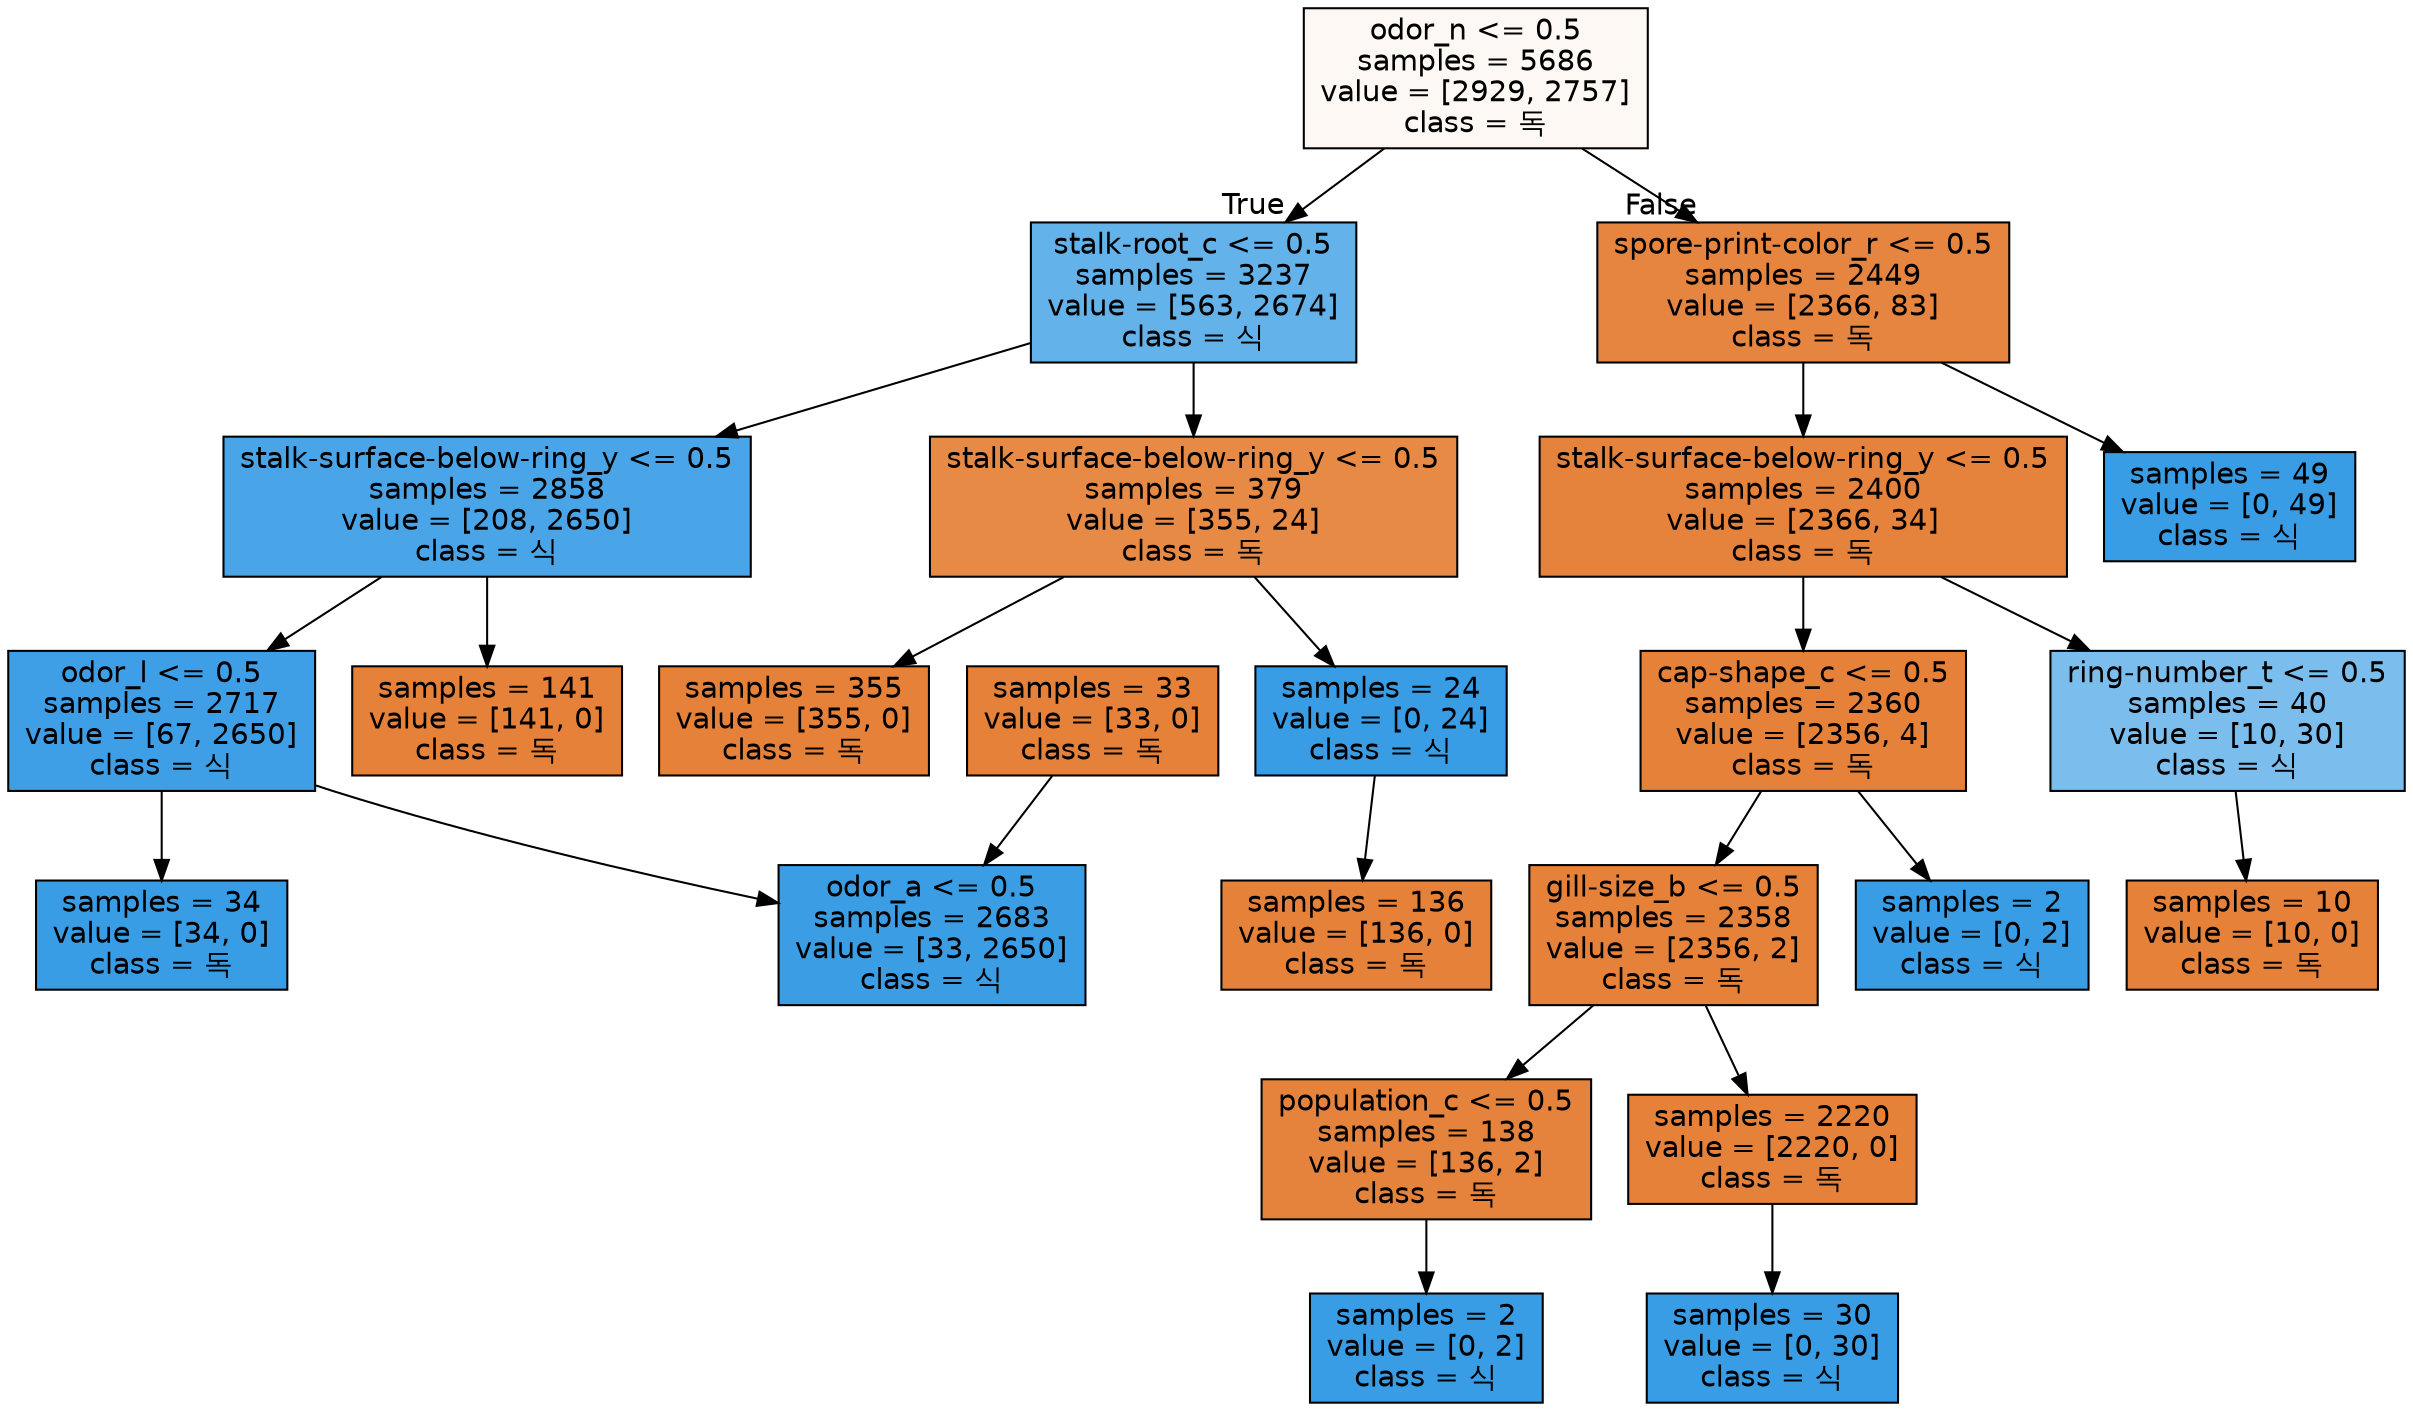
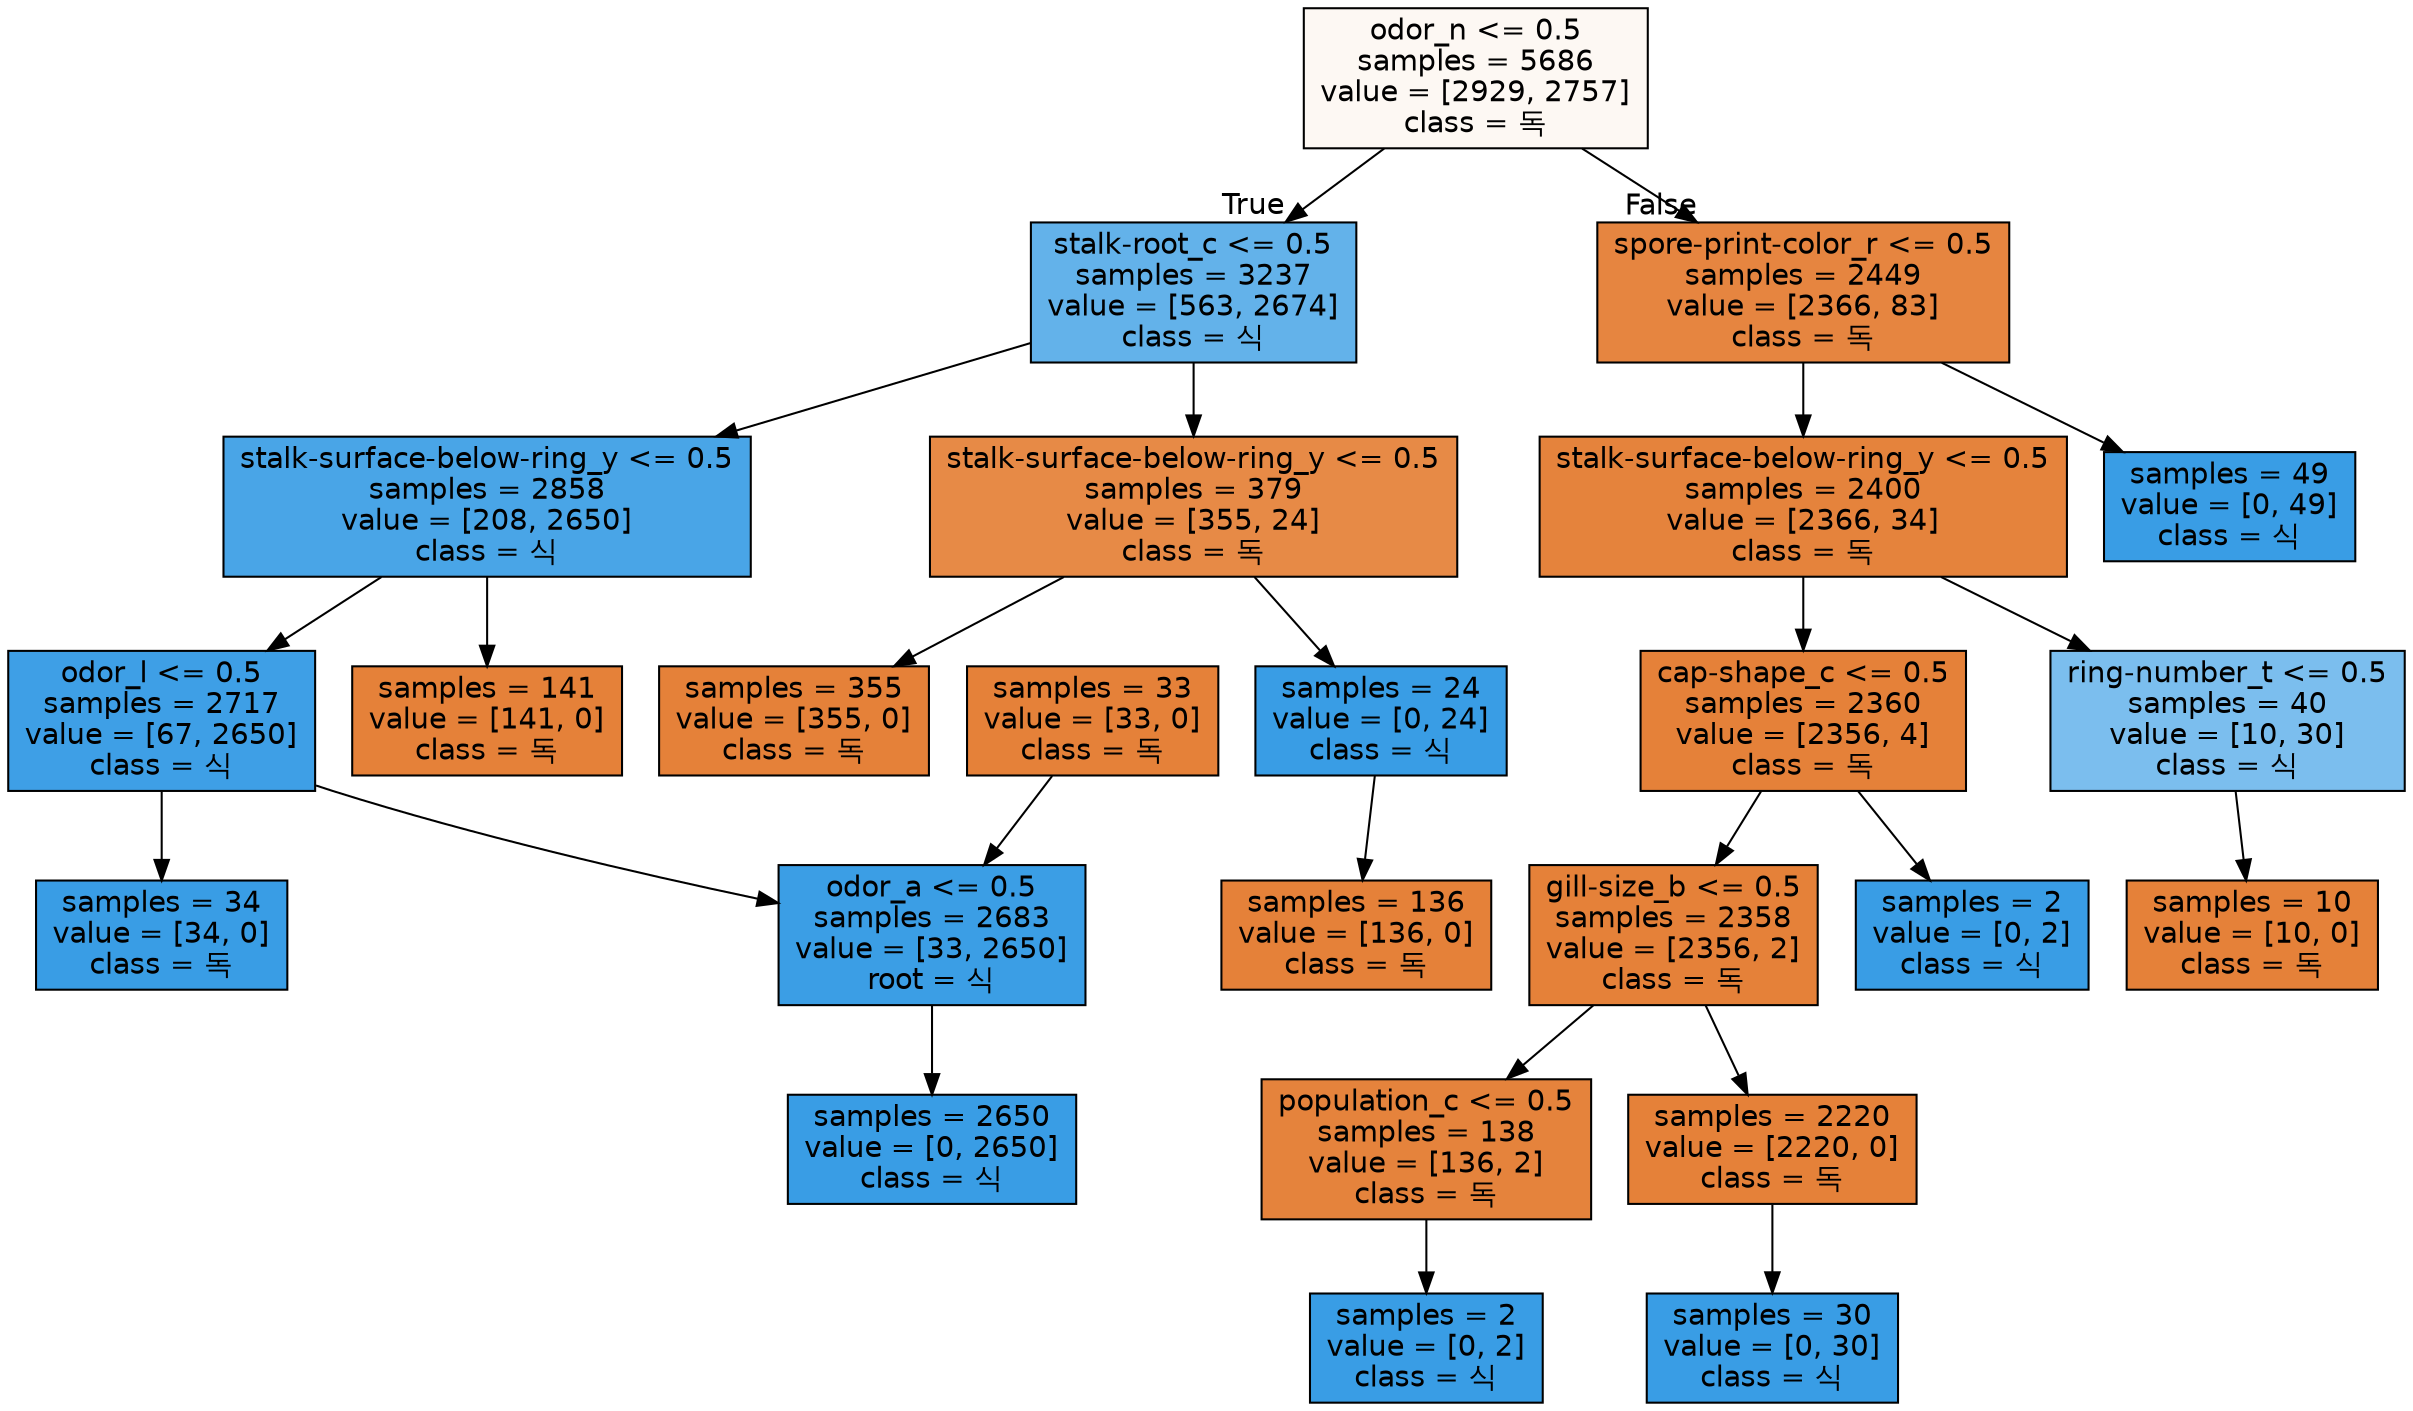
node "odor_a <= 0.5 samples = 2683 value = [33, 2650] class = 식": label "odor_a <= 0.5 samples = 2683 value = [33, 2650] class = 식" -> "odor_a <= 0.5 samples = 2683 value = [33, 2650] root = 식"
node "samples = 2650 value = [0, 2650] class = 식": added
